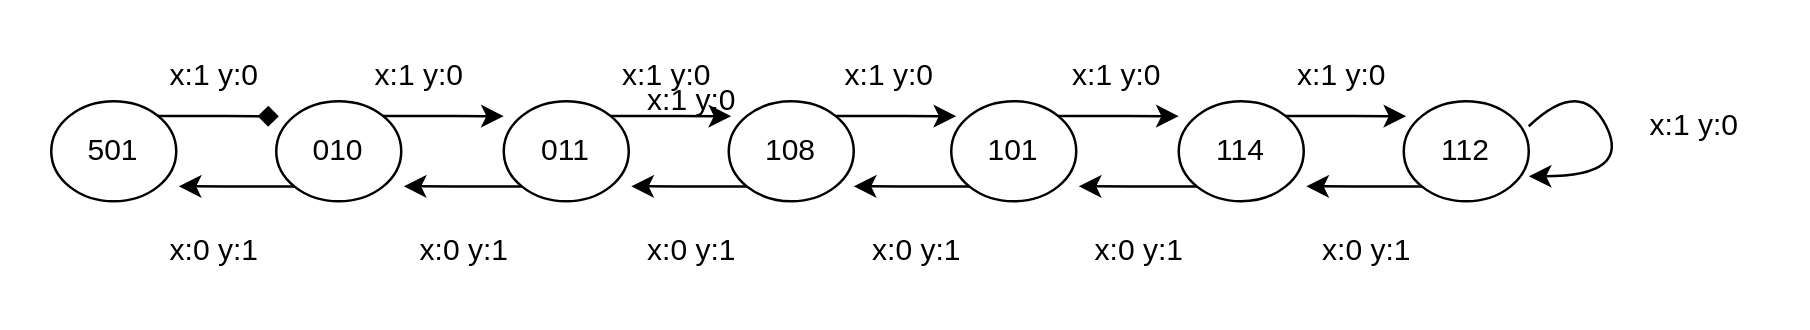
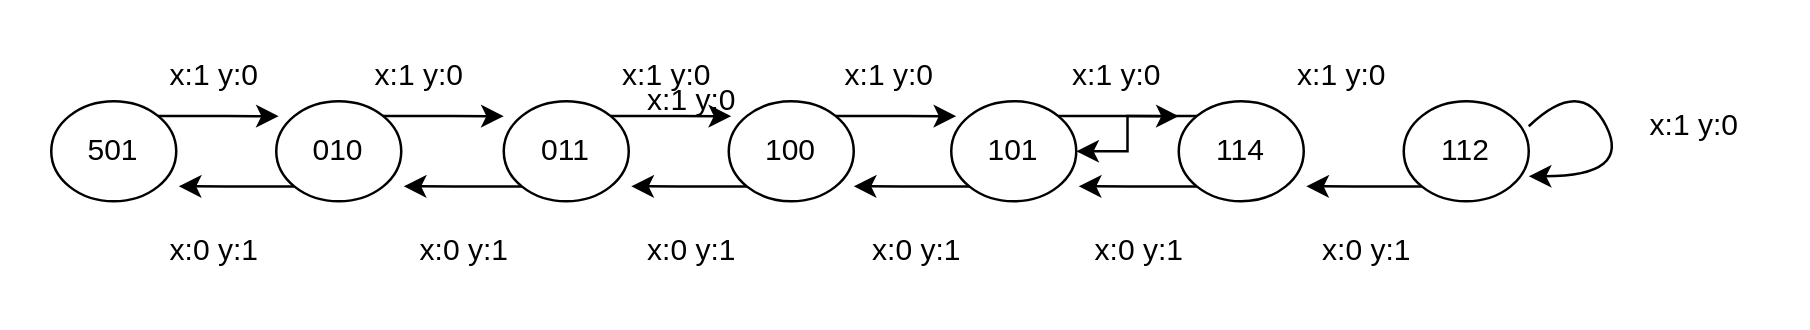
edge "501" -> "010": arrowhead diamond -> classic
edge "114" -> "112": now "114" -> "101"
node "108": label "108" -> "100"
